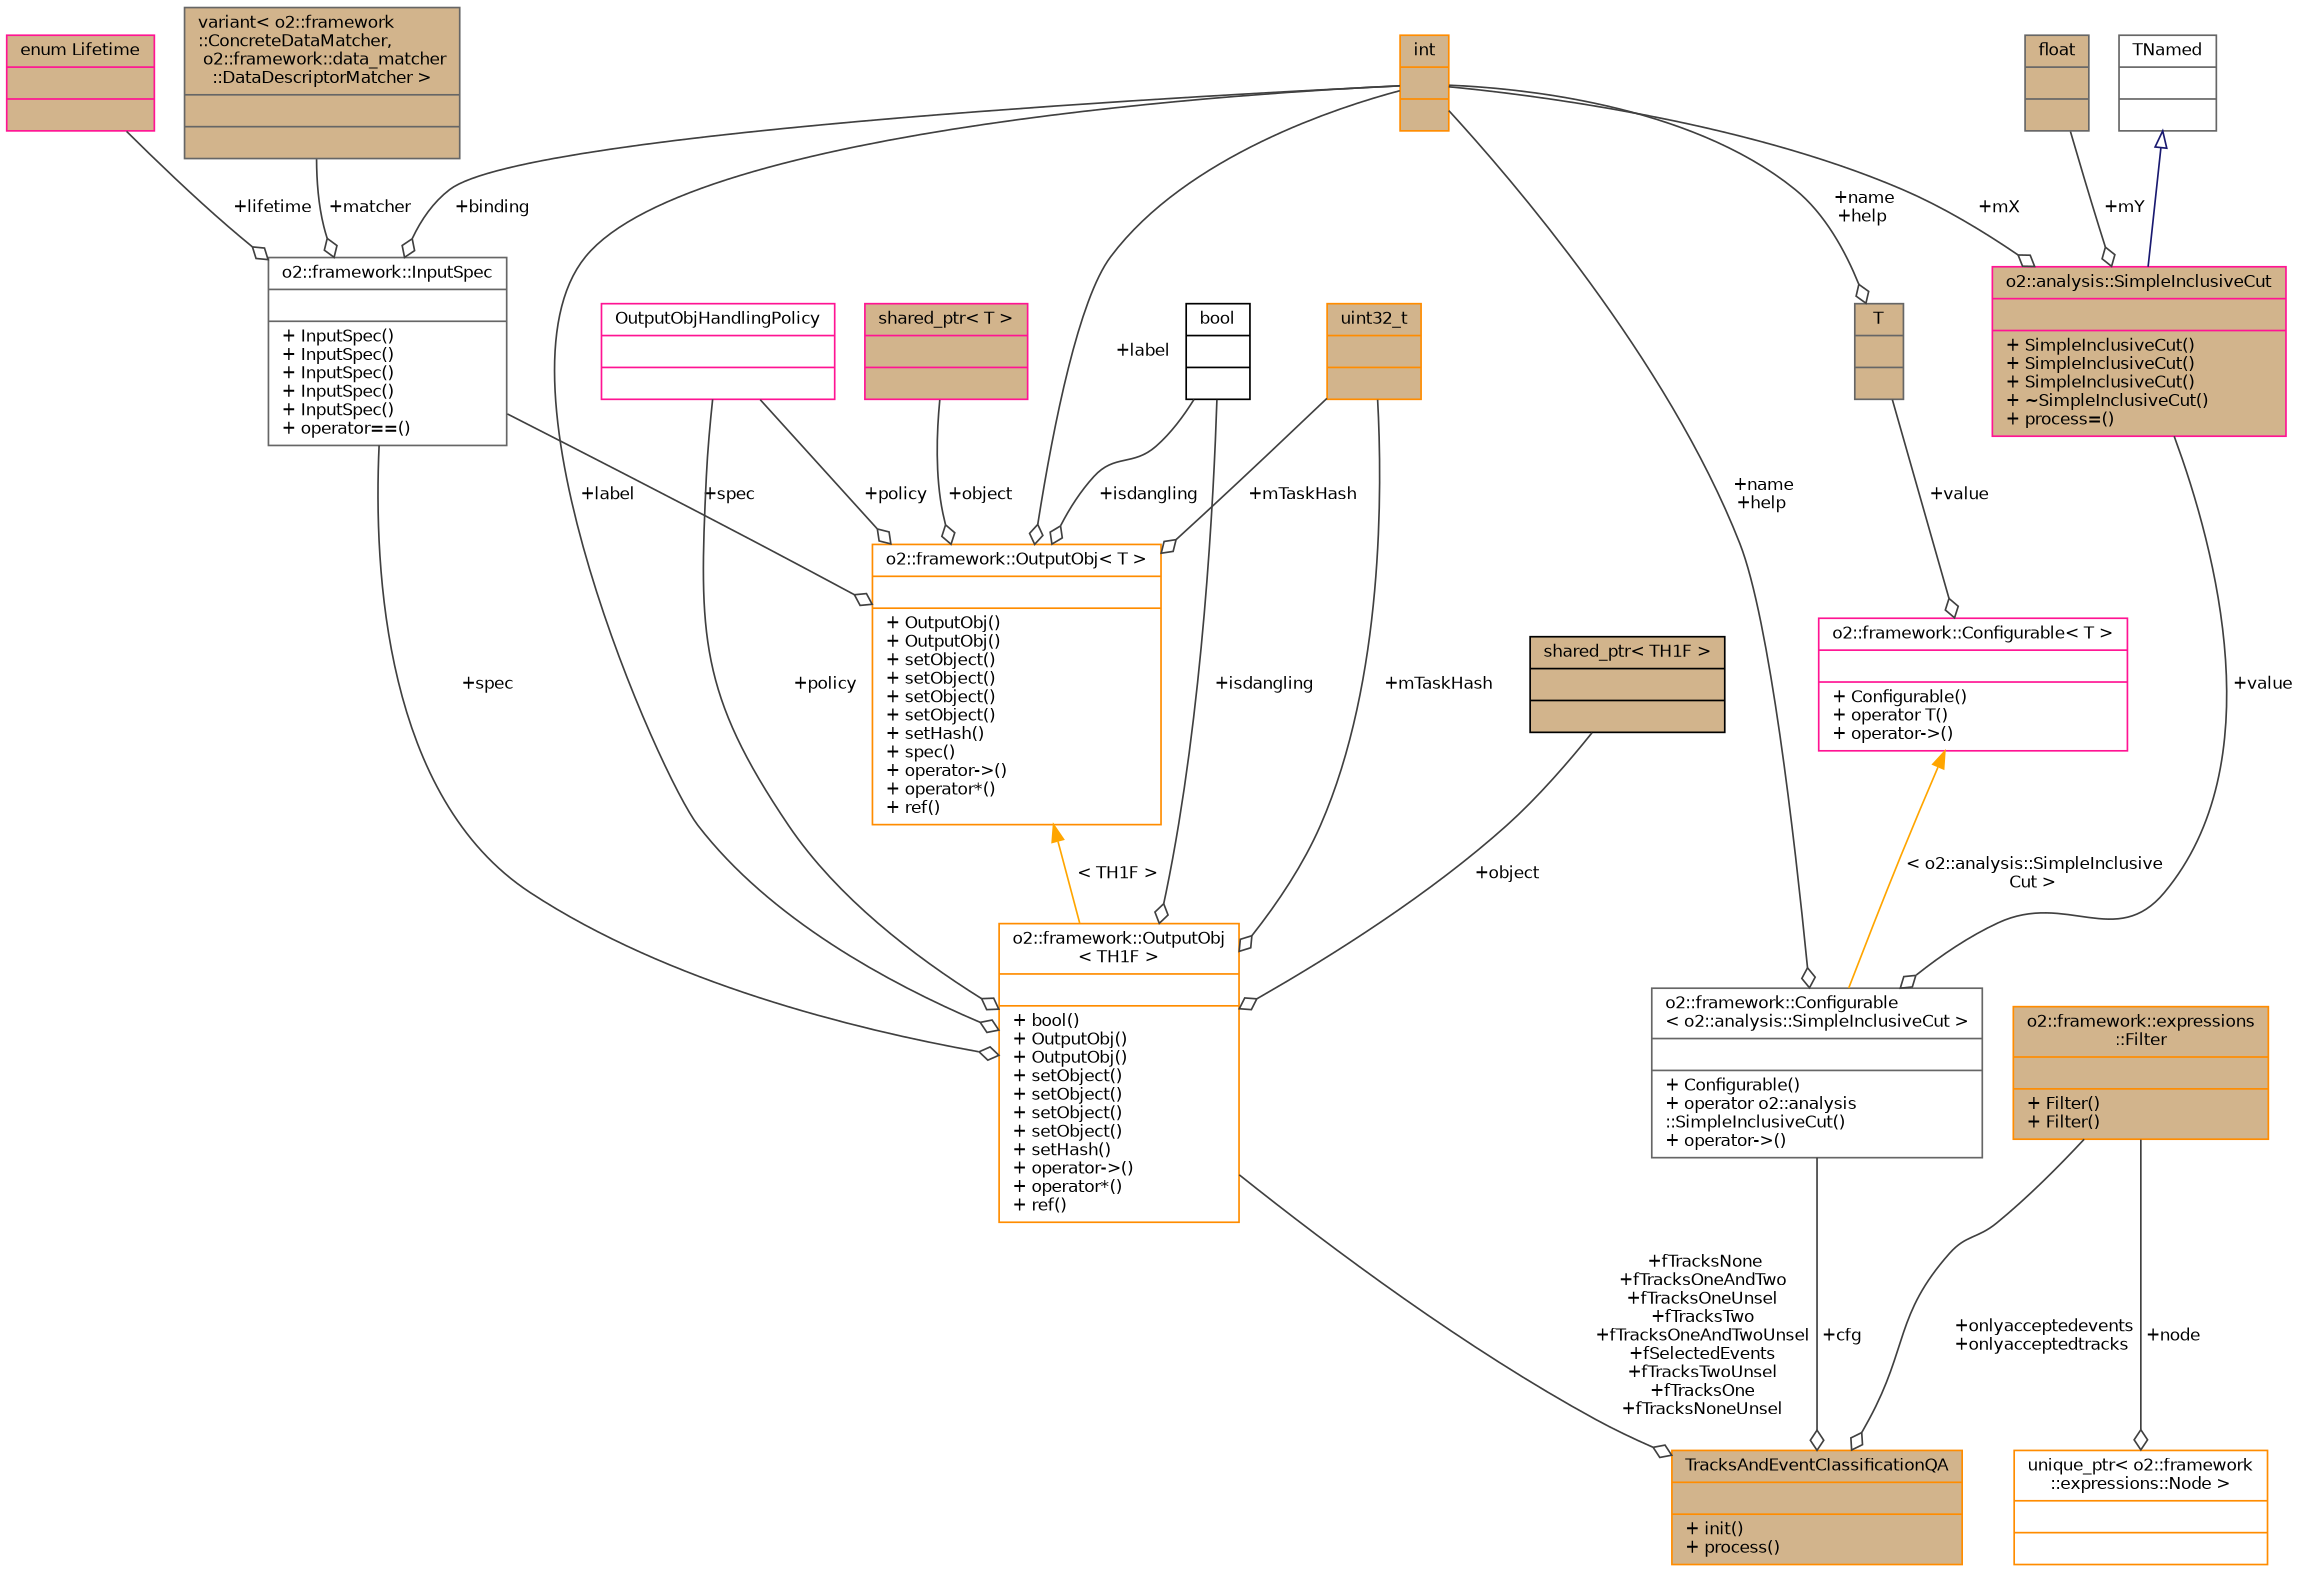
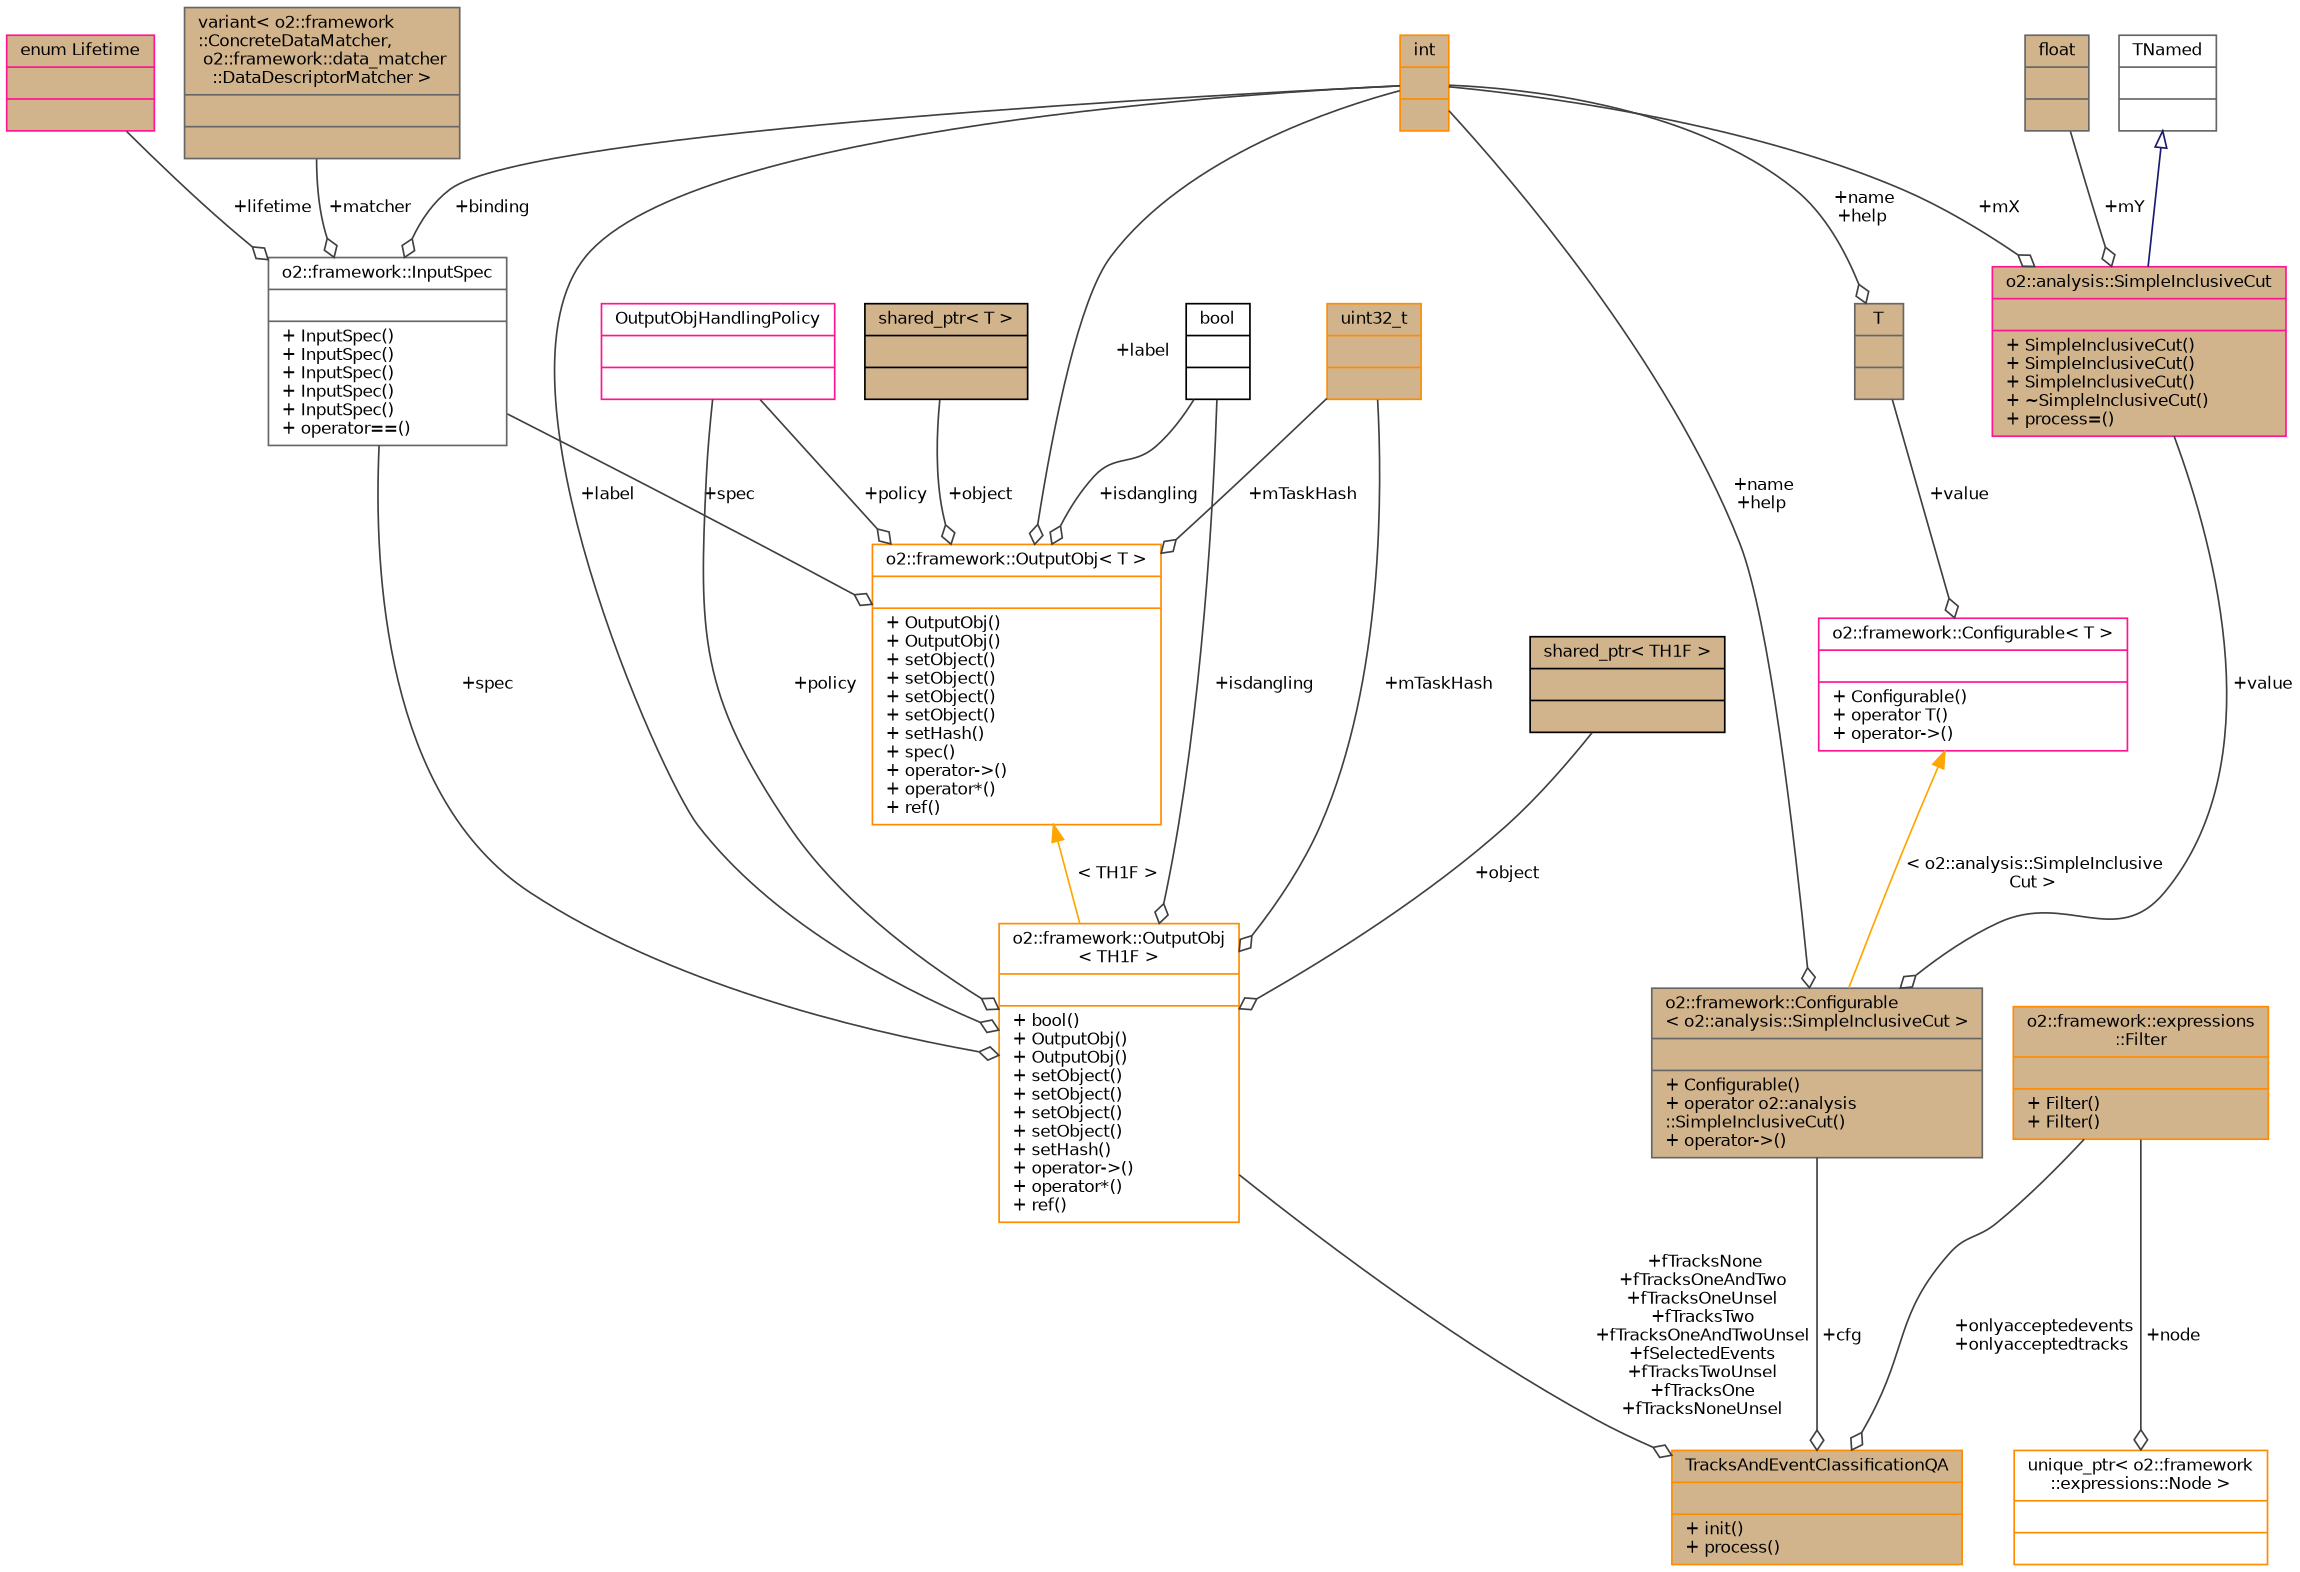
node "shared_ptr< T >": color deeppink -> black
node "o2::framework::Configurable": fillcolor white -> tan
